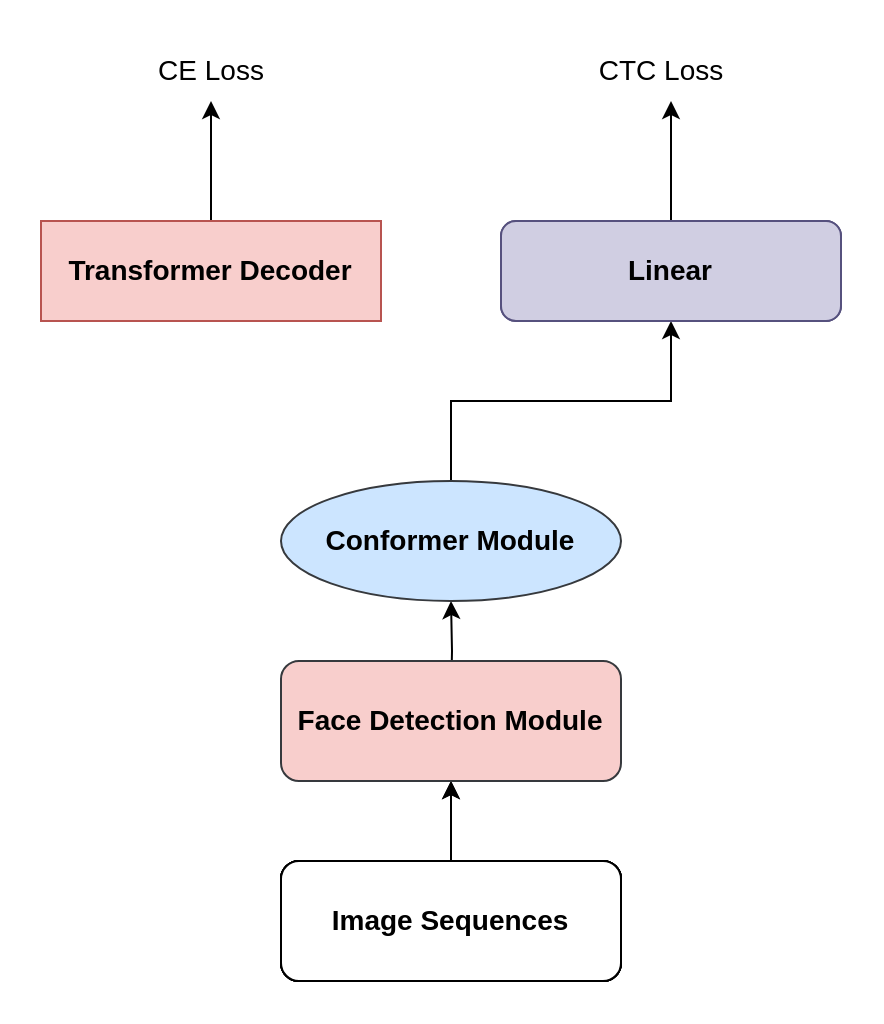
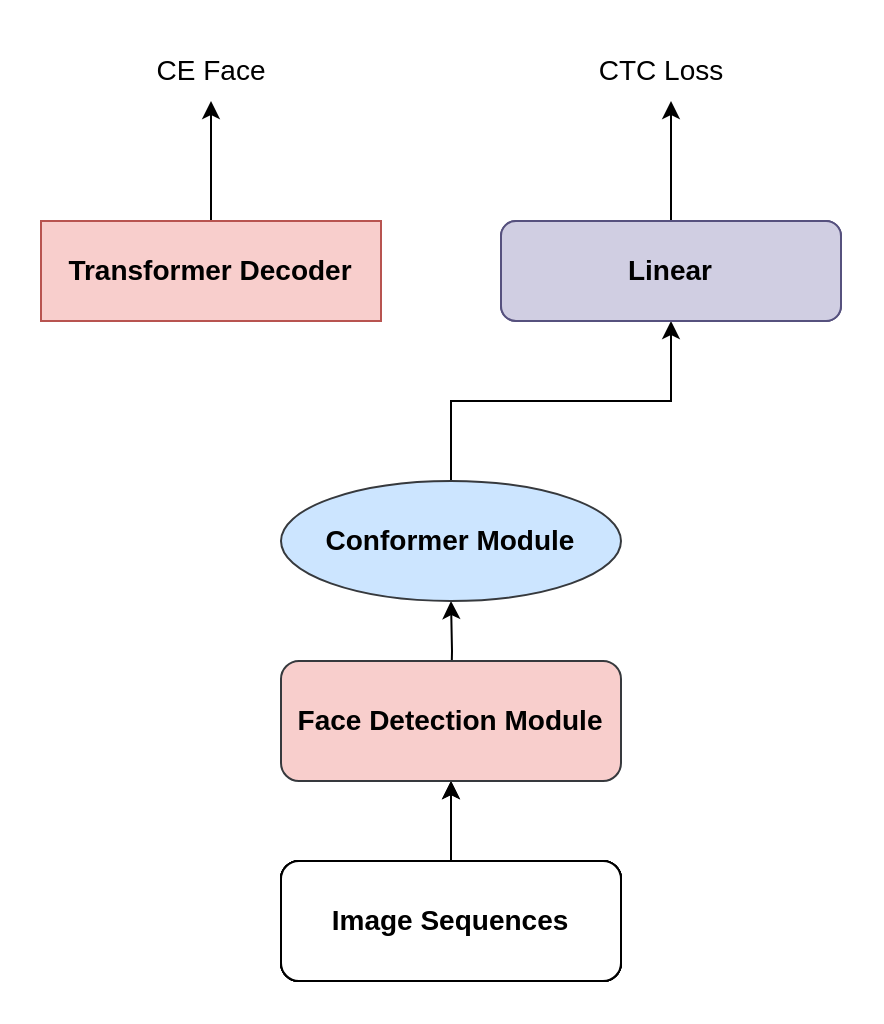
node "CE Loss": label "CE Loss" -> "CE Face"
